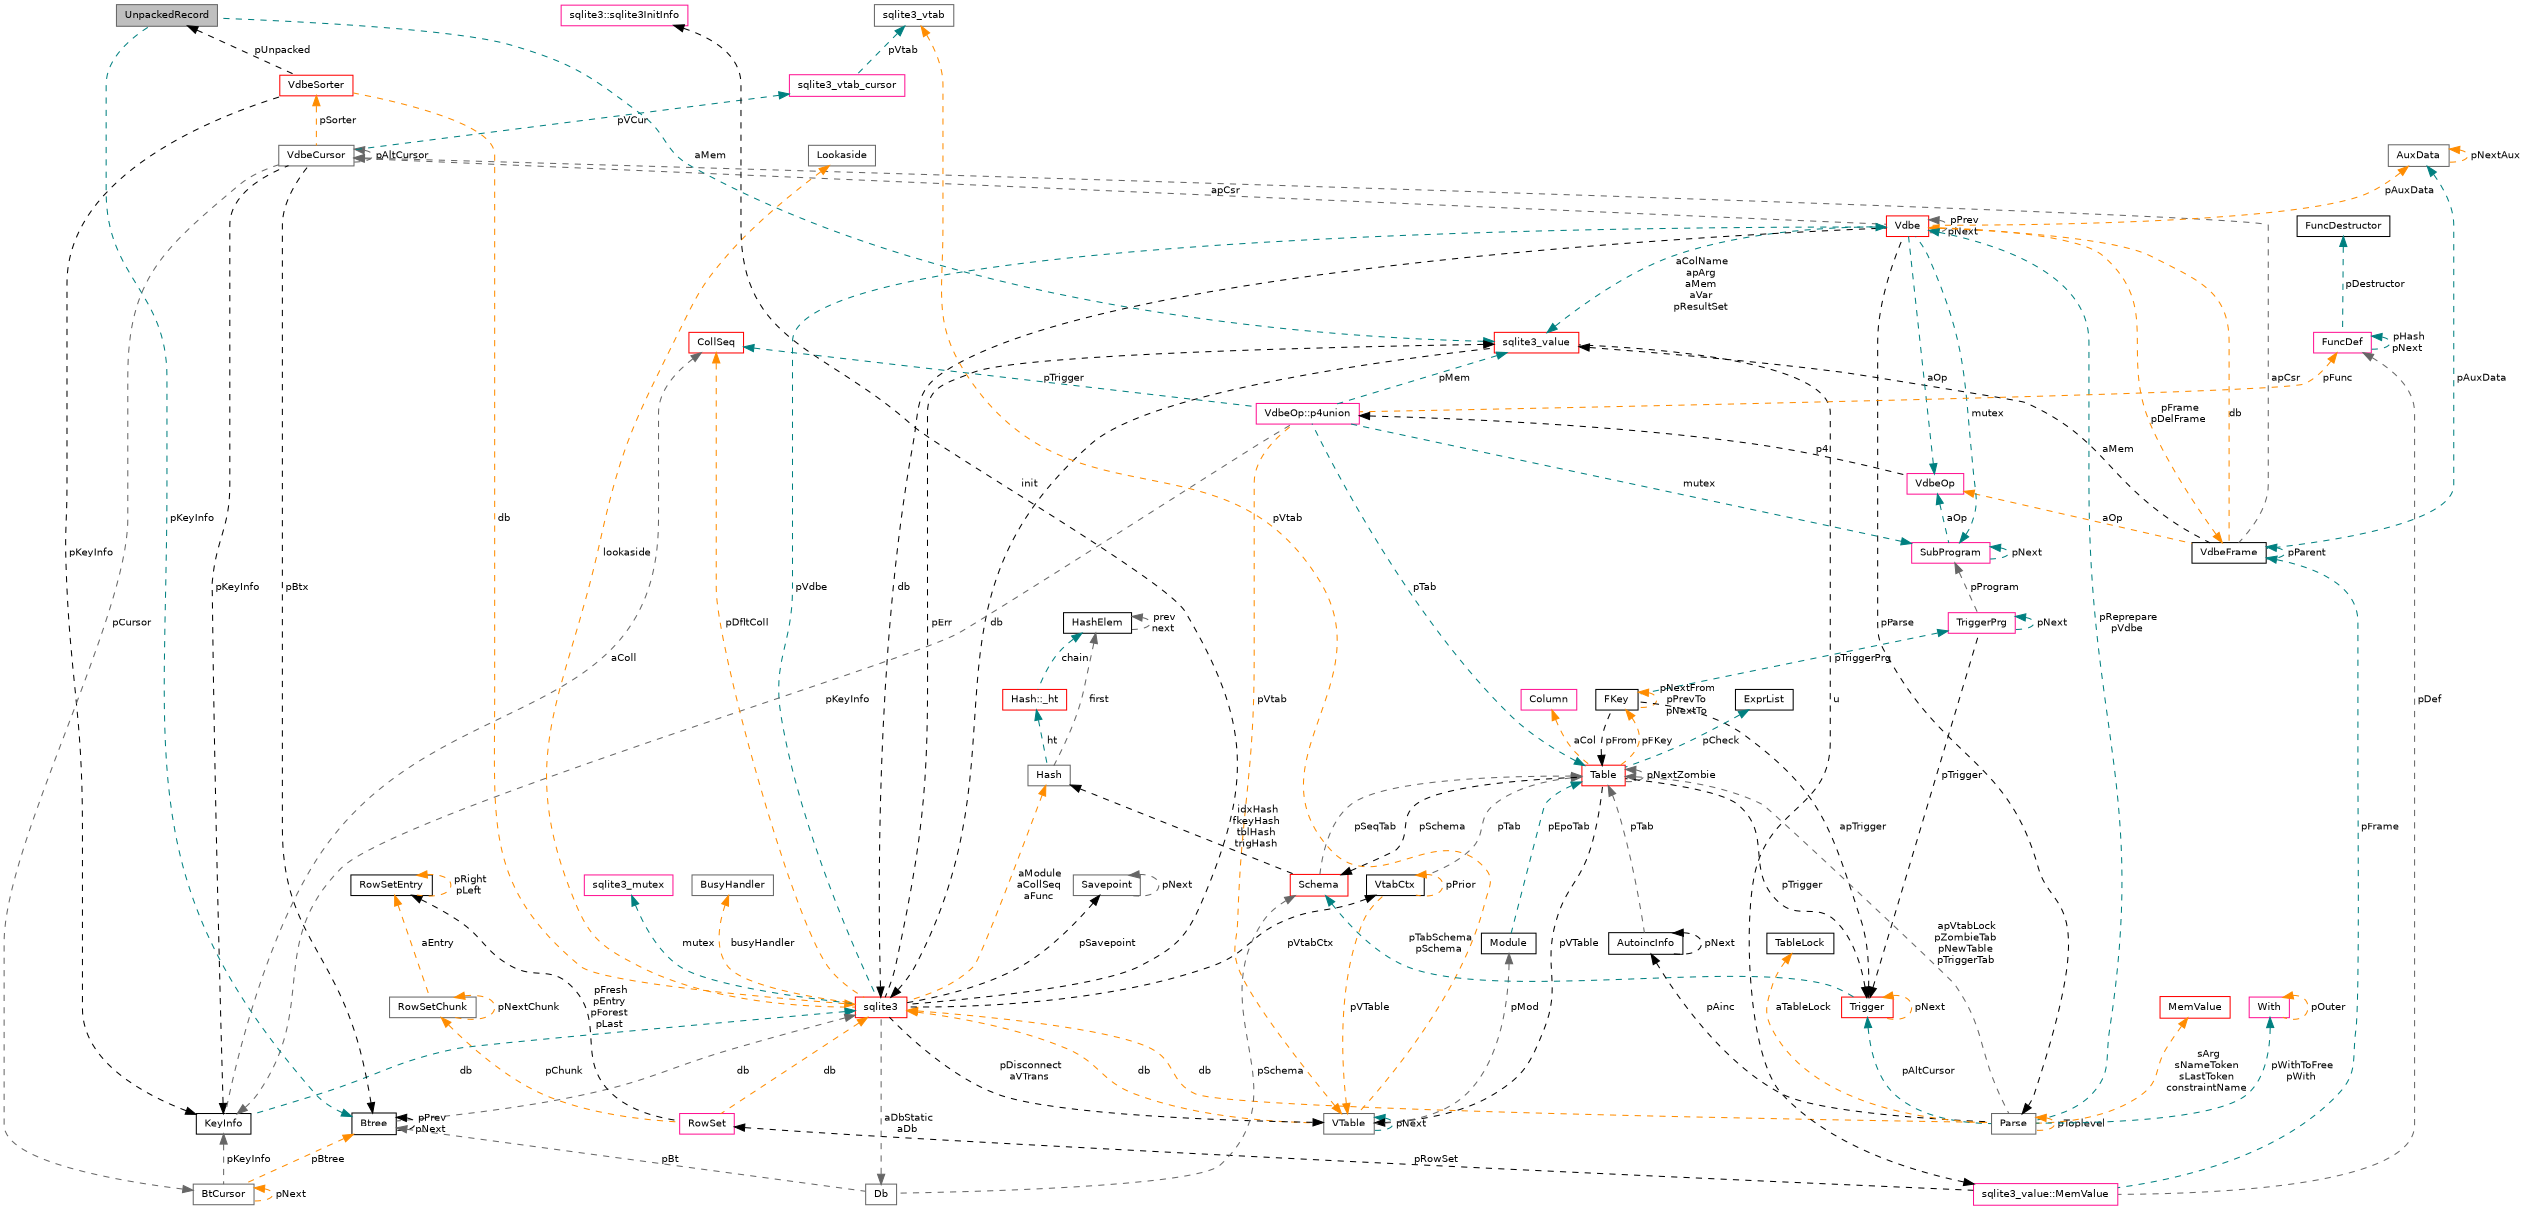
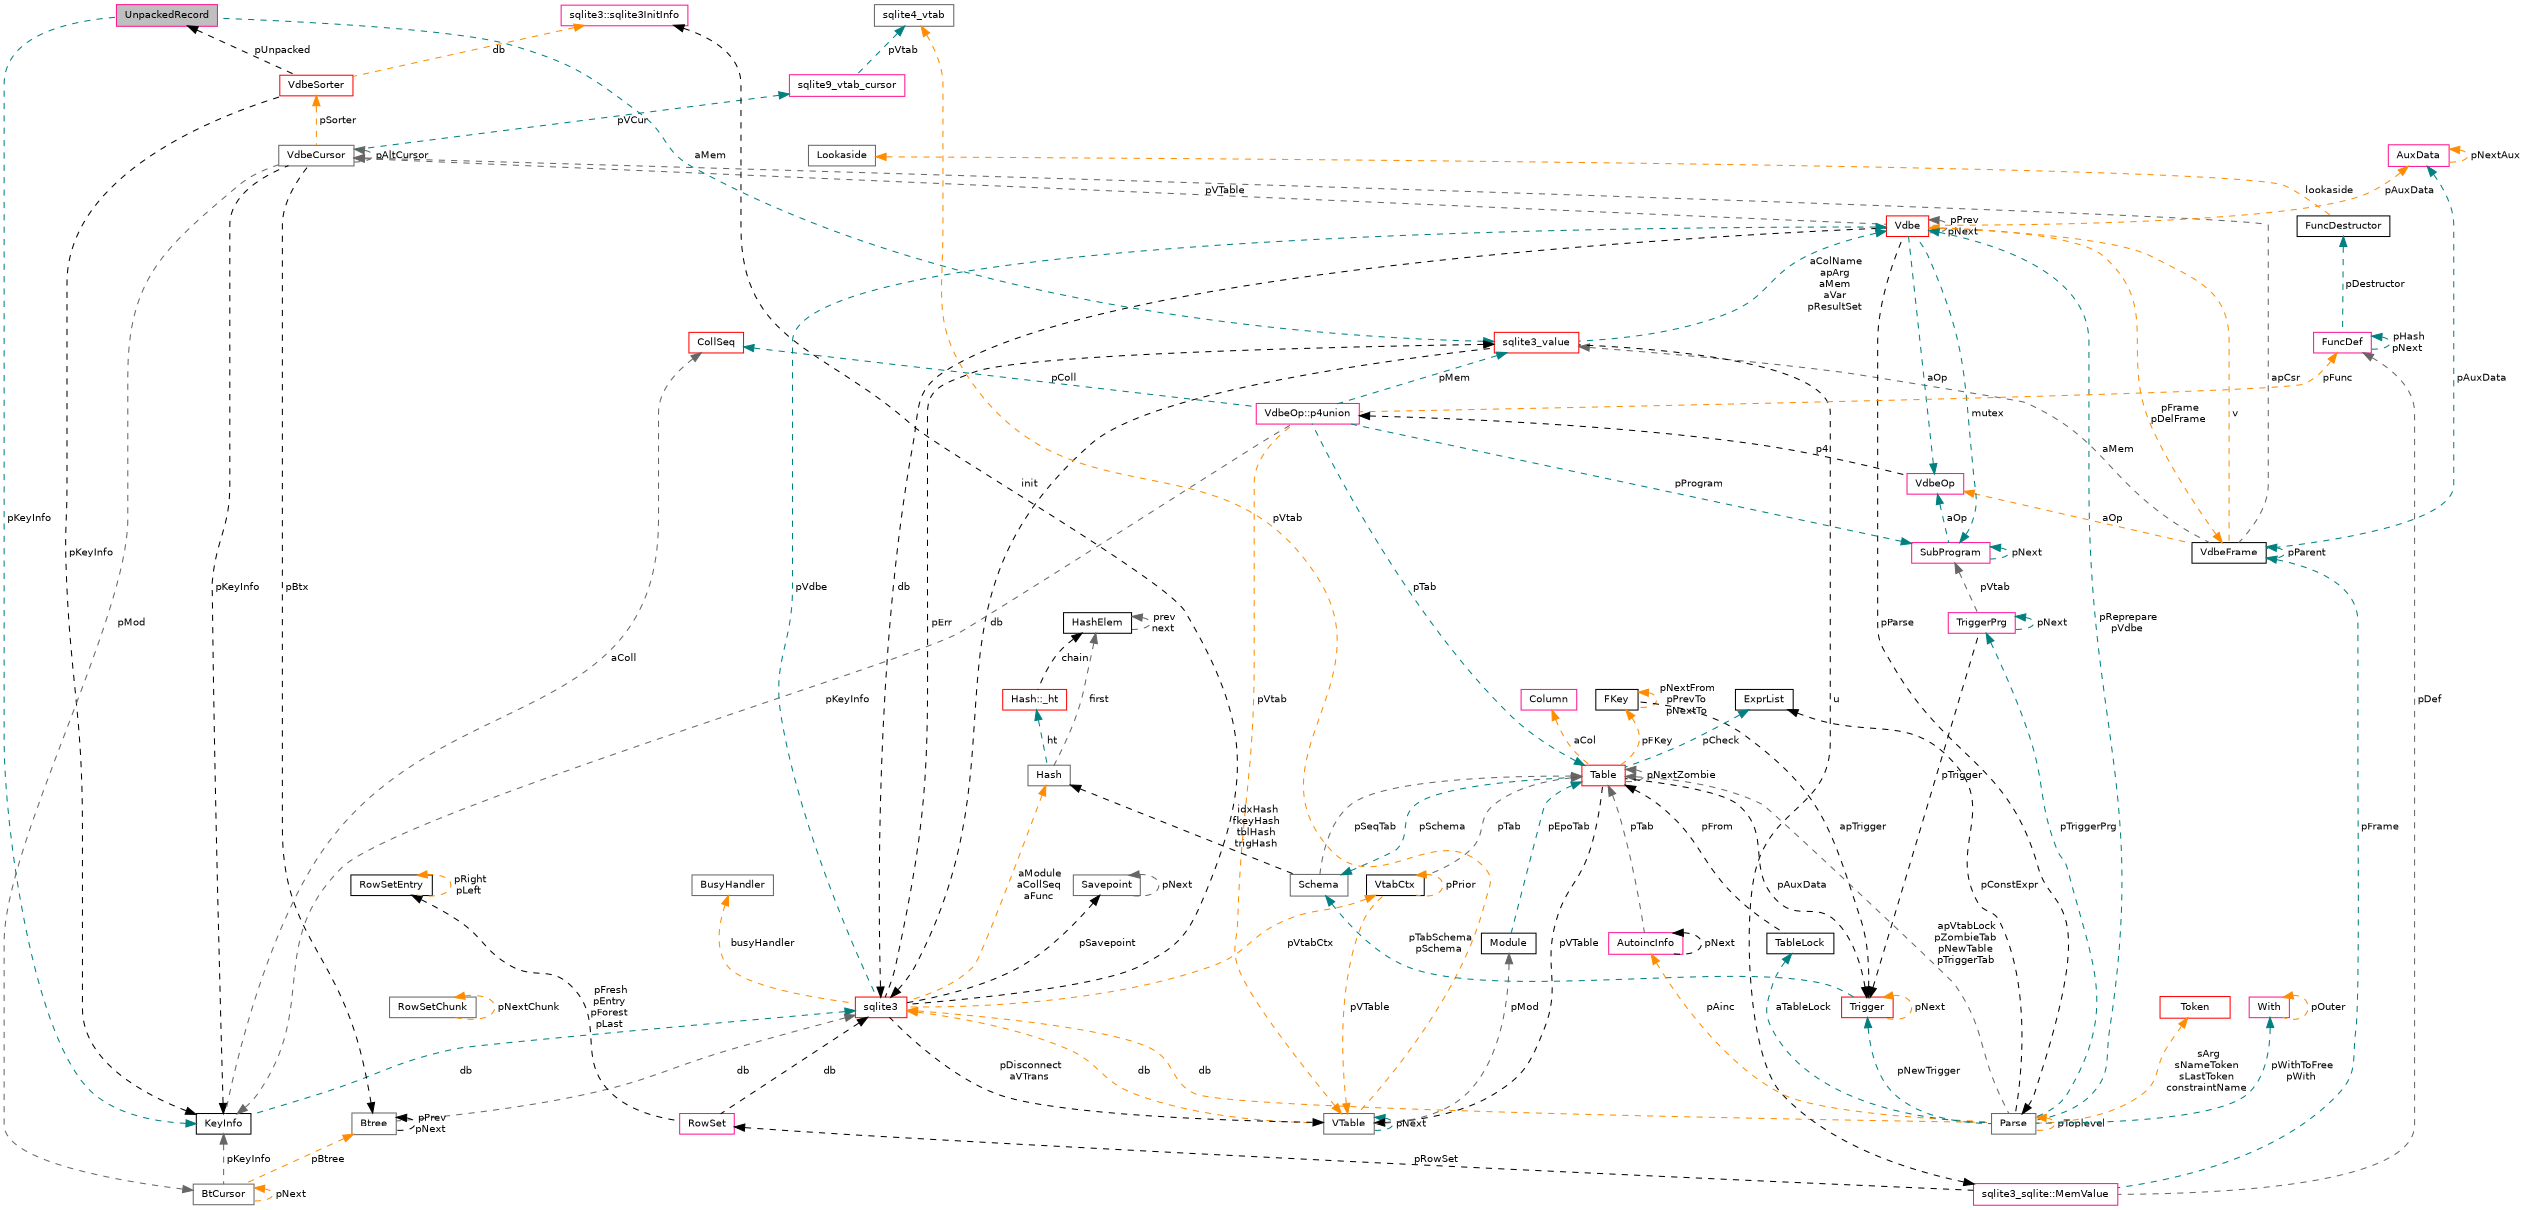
node "UnpackedRecord": color gray40 -> deeppink
node "sqlite3_vtab": label "sqlite3_vtab" -> "sqlite4_vtab"
node "sqlite3_vtab_cursor": label "sqlite3_vtab_cursor" -> "sqlite9_vtab_cursor"
node "AuxData": color gray40 -> deeppink
edge "Vdbe" -> "VdbeCursor": label " apCsr" -> " pVTable"
edge "Vdbe" -> "sqlite3_value": reversed
edge "VdbeOp::p4union" -> "CollSeq": label " pTrigger" -> " pColl"
edge "VdbeFrame" -> "sqlite3_value": color black -> gray40
edge "VdbeFrame" -> "Vdbe": label " db" -> " v"
edge "VdbeOp::p4union" -> "SubProgram": label " mutex" -> " pProgram"
edge "UnpackedRecord" -> "Btree": now "UnpackedRecord" -> "KeyInfo"
edge "TriggerPrg" -> "SubProgram": label " pProgram" -> " pVtab"
edge "VdbeCursor" -> "BtCursor": label " pCursor" -> " pMod"
edge "VdbeSorter" -> "sqlite3": now "VdbeSorter" -> "sqlite3::sqlite3InitInfo"
edge "sqlite3" -> "Lookaside": now "FuncDestructor" -> "Lookaside"
edge "Hash::_ht" -> "HashElem": color teal -> black
edge "FKey" -> "TriggerPrg": now "Parse" -> "TriggerPrg"
edge "sqlite3" -> "CollSeq": removed, label "pDfltColl"
edge "FKey" -> "Table": now "TableLock" -> "Table"
edge "Table" -> "Schema": color black -> teal
edge "Parse" -> "ExprList": added, label "pConstExpr"
node "sqlite3_mutex": removed
node "Schema": color red -> gray40
edge "Table" -> "Trigger": label " pTrigger" -> " pAuxData"
node "AutoincInfo": color black -> deeppink
edge "RowSetChunk" -> "RowSetEntry": removed, label "aEntry"
edge "sqlite3" -> "VtabCtx": color black -> darkorange
node "MemValue": label "MemValue" -> "Token"
edge "RowSet" -> "sqlite3": color darkorange -> black
edge "Parse" -> "Trigger": label " pAltCursor" -> " pNewTrigger"
edge "Parse" -> "TableLock": color darkorange -> teal
edge "RowSet" -> "RowSetChunk": removed, label "pChunk"
edge "Parse" -> "AutoincInfo": color black -> darkorange
node "Btree": color black -> gray40
node "Db": removed
node "sqlite3_value::MemValue": label "sqlite3_value::MemValue" -> "sqlite3_sqlite::MemValue"
